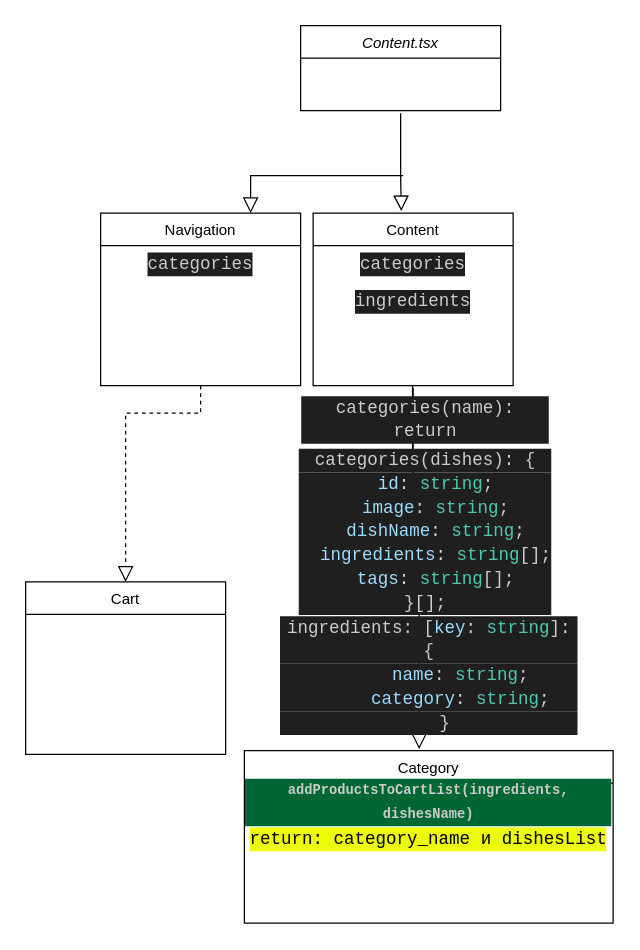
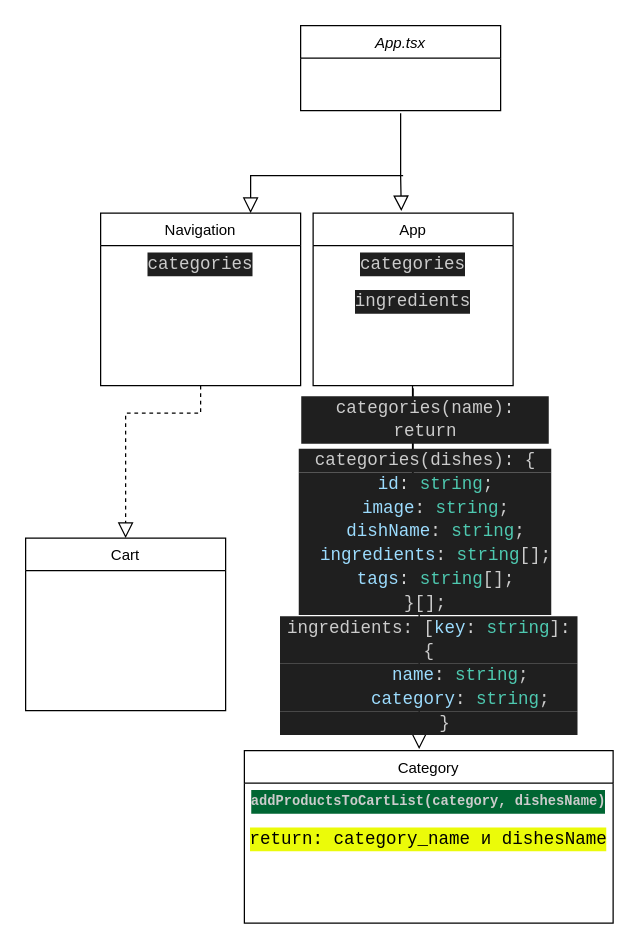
node "Content.tsx": label "Content.tsx" -> "App.tsx"
node "Content": label "Content" -> "App"
node "Cart": moved (126, 668) -> (126, 624)
node "addProductsToCartList(ingredients, dishesName)": label "addProductsToCartList(ingredients, dishesName)" -> "addProductsToCartList(category, dishesName)"
node "return: category_name и dishesList": label "return: category_name и dishesList" -> "return: category_name и dishesName"
